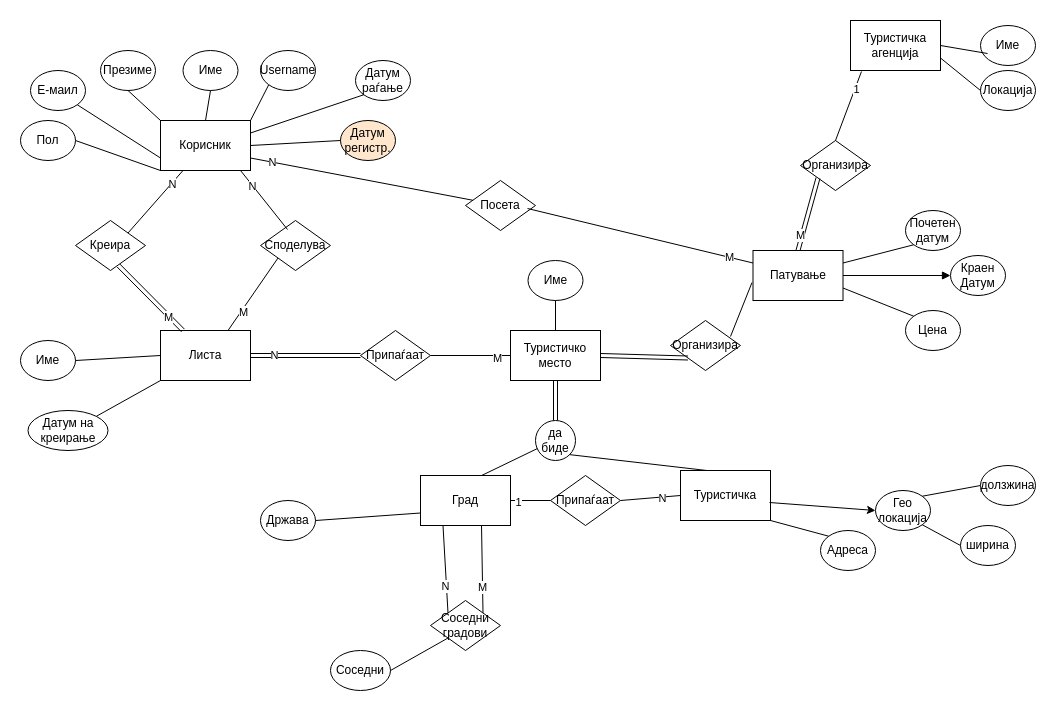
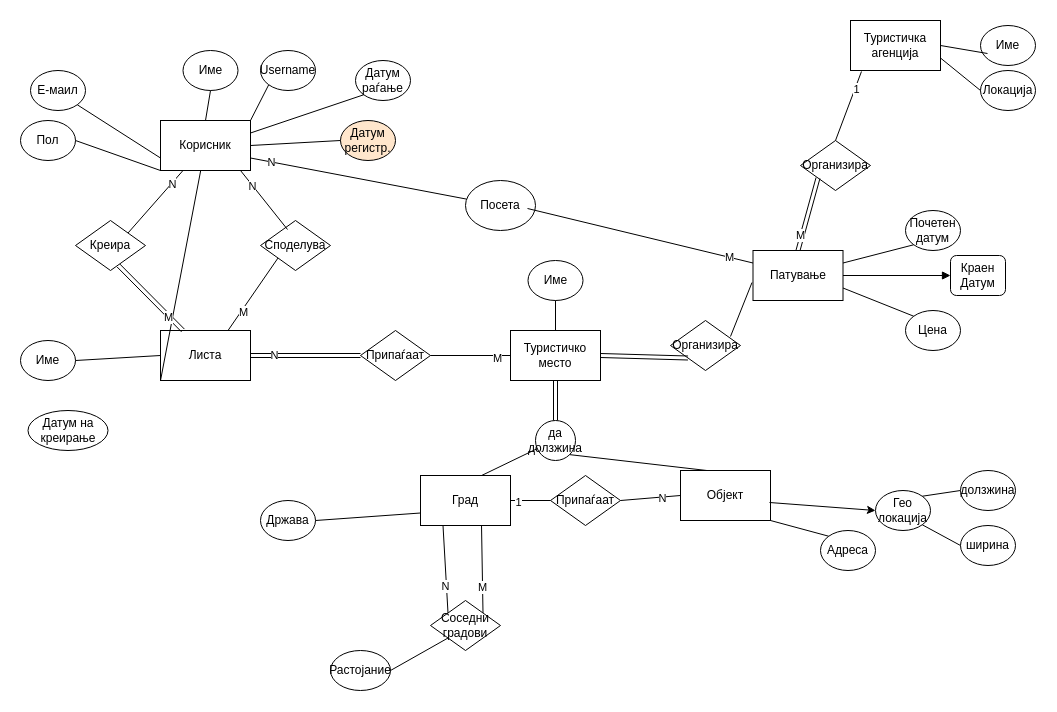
node "Презиме": removed
edge "Презиме" -- "Корисник": removed
node "Посета": shape diamond -> ellipse
node "Краен Датум": shape ellipse -> rounded rectangle
edge "Листа" -- "Датум на креирање": now "Листа" -- "Корисник"
node "да биде": label "да биде" -> "да долзжина"
node "долзжина": moved (1008, 486) -> (988, 491)
node "Туристичка": label "Туристичка" -> "Објект"
node "Соседни": label "Соседни" -> "Растојание"
